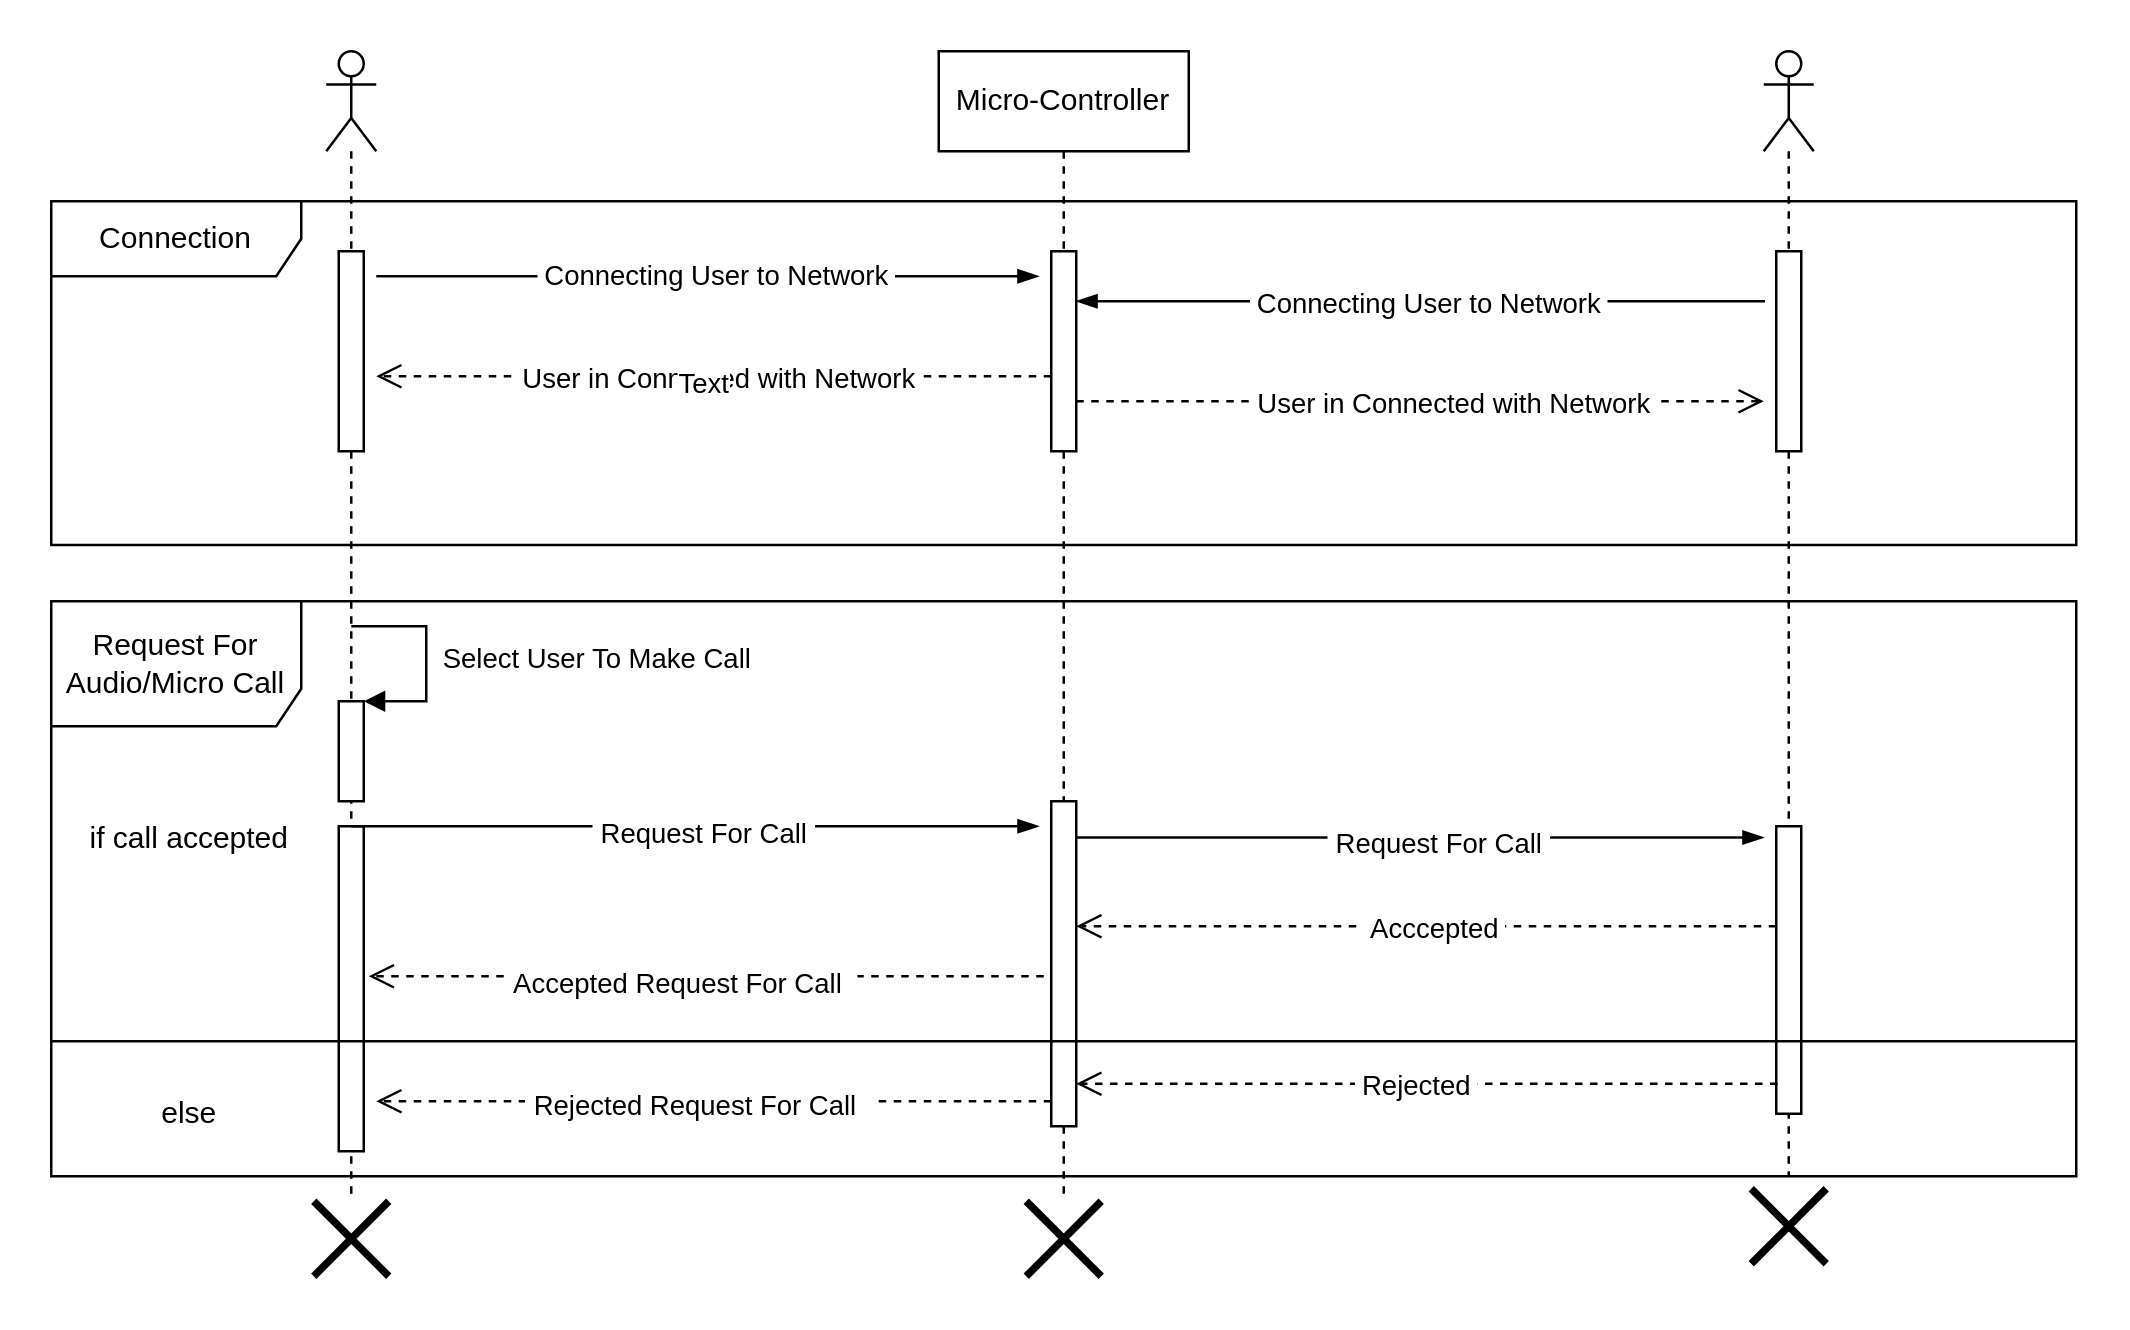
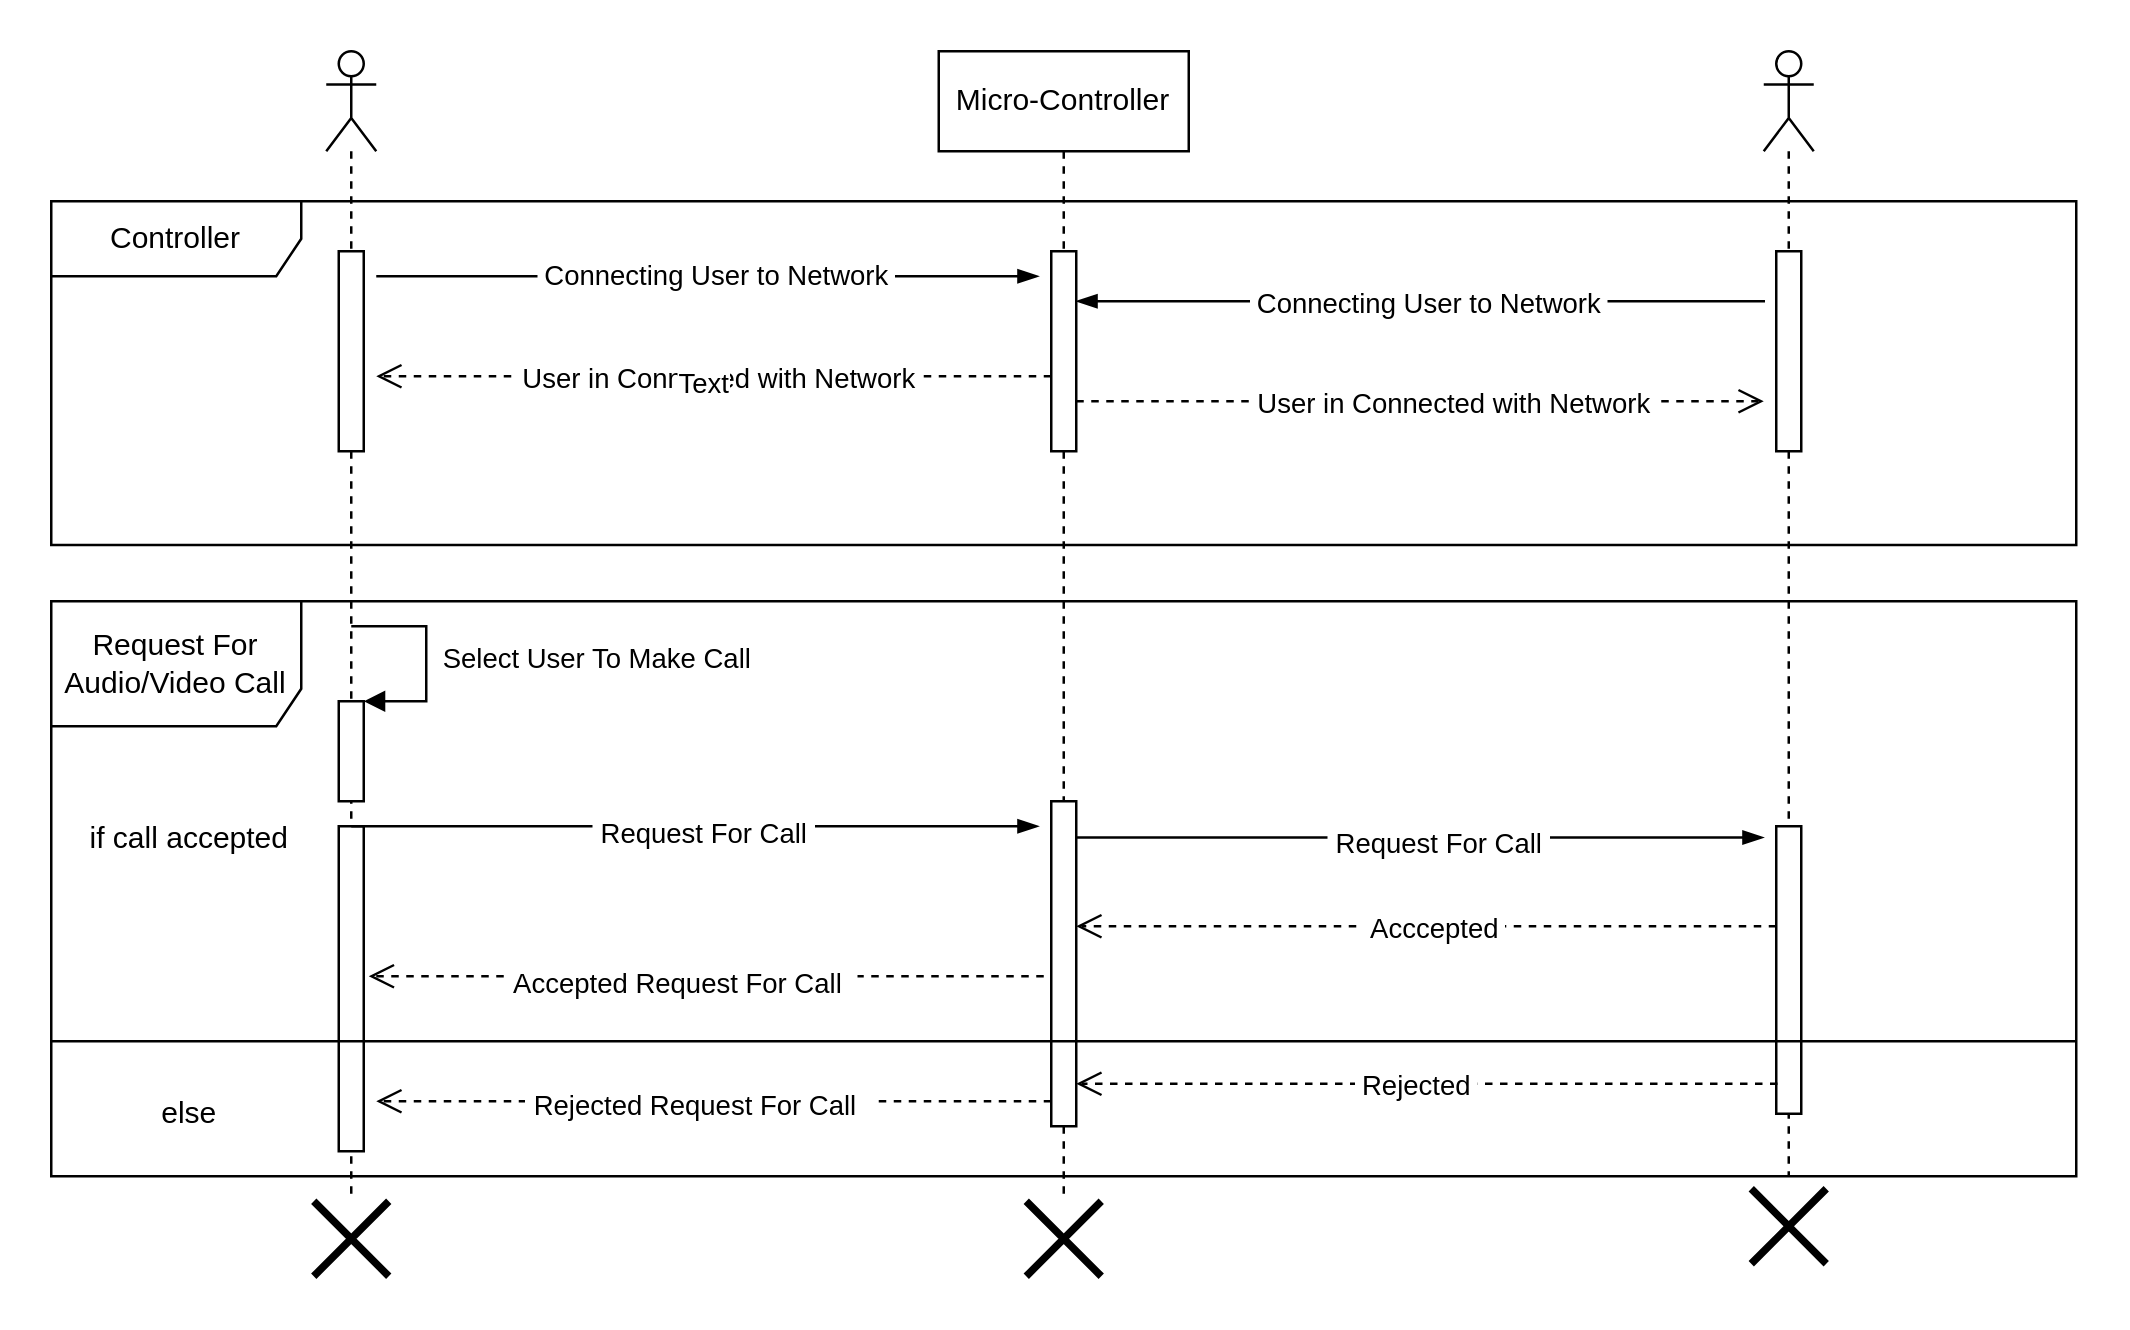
node "Connection": label "Connection" -> "Controller"
node "Request For Audio/Micro Call": label "Request For Audio/Micro Call" -> "Request For Audio/Video Call"
